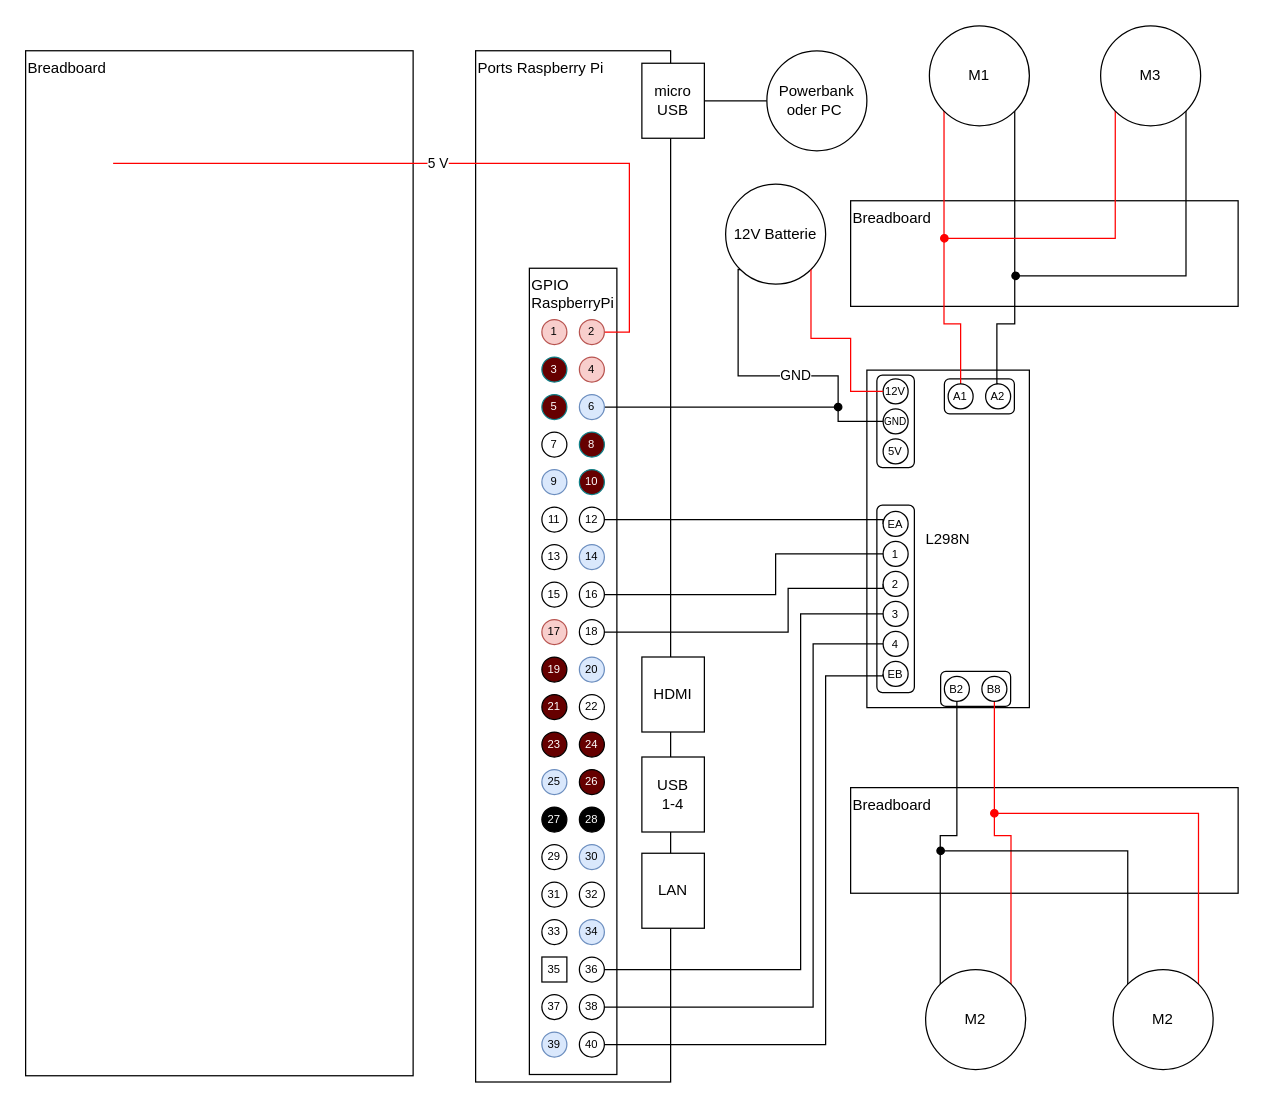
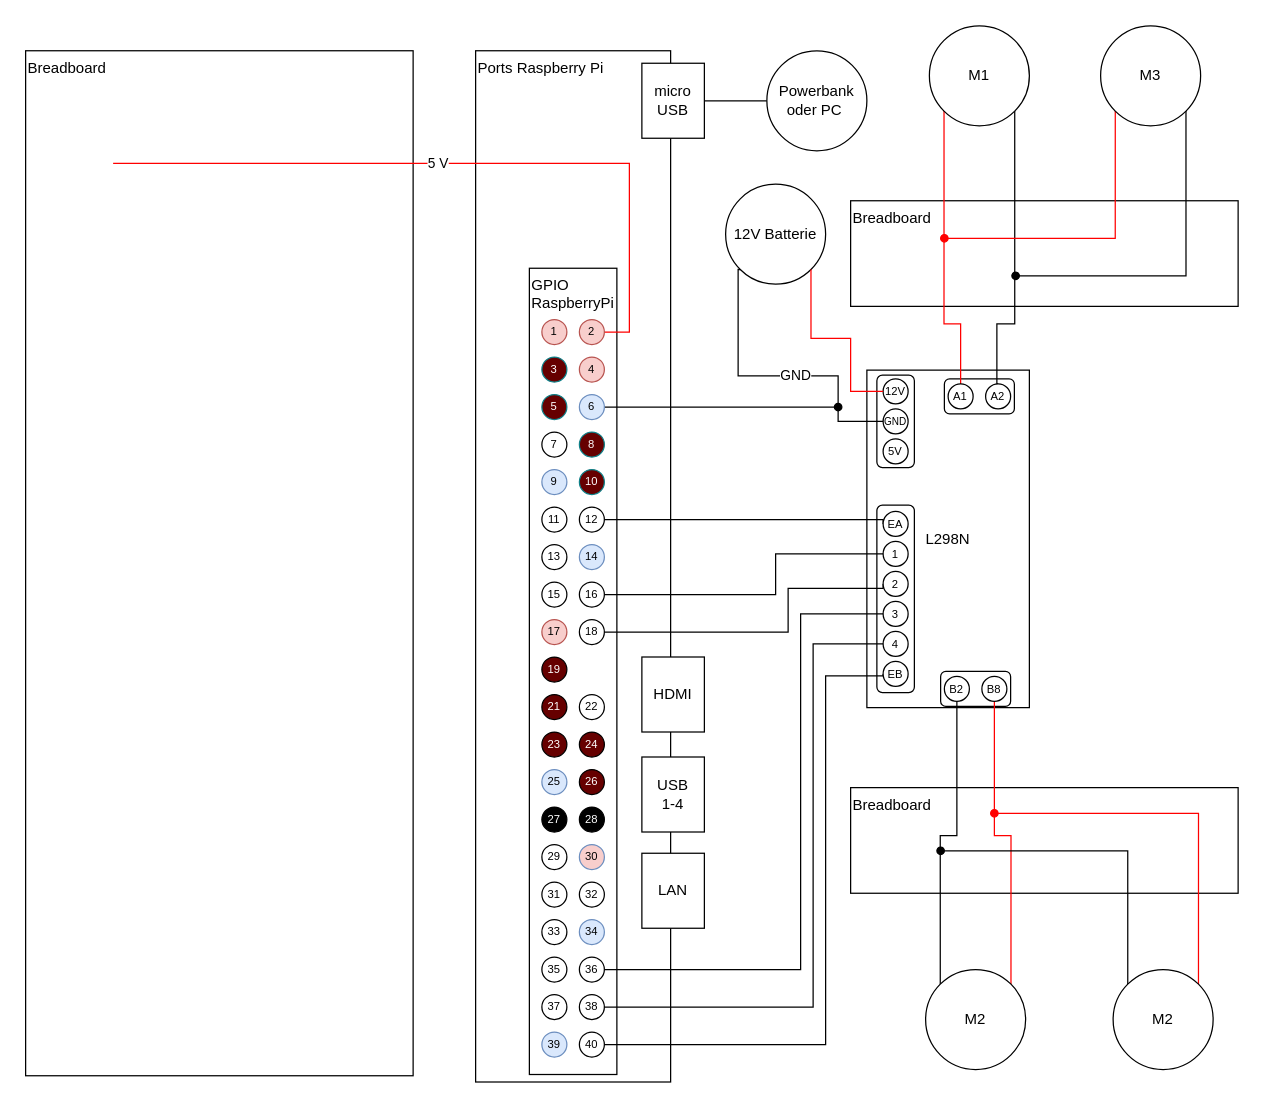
node "20": removed
node "30": fillcolor #dae8fc -> #f8cecc
node "35": shape rectangle -> ellipse
